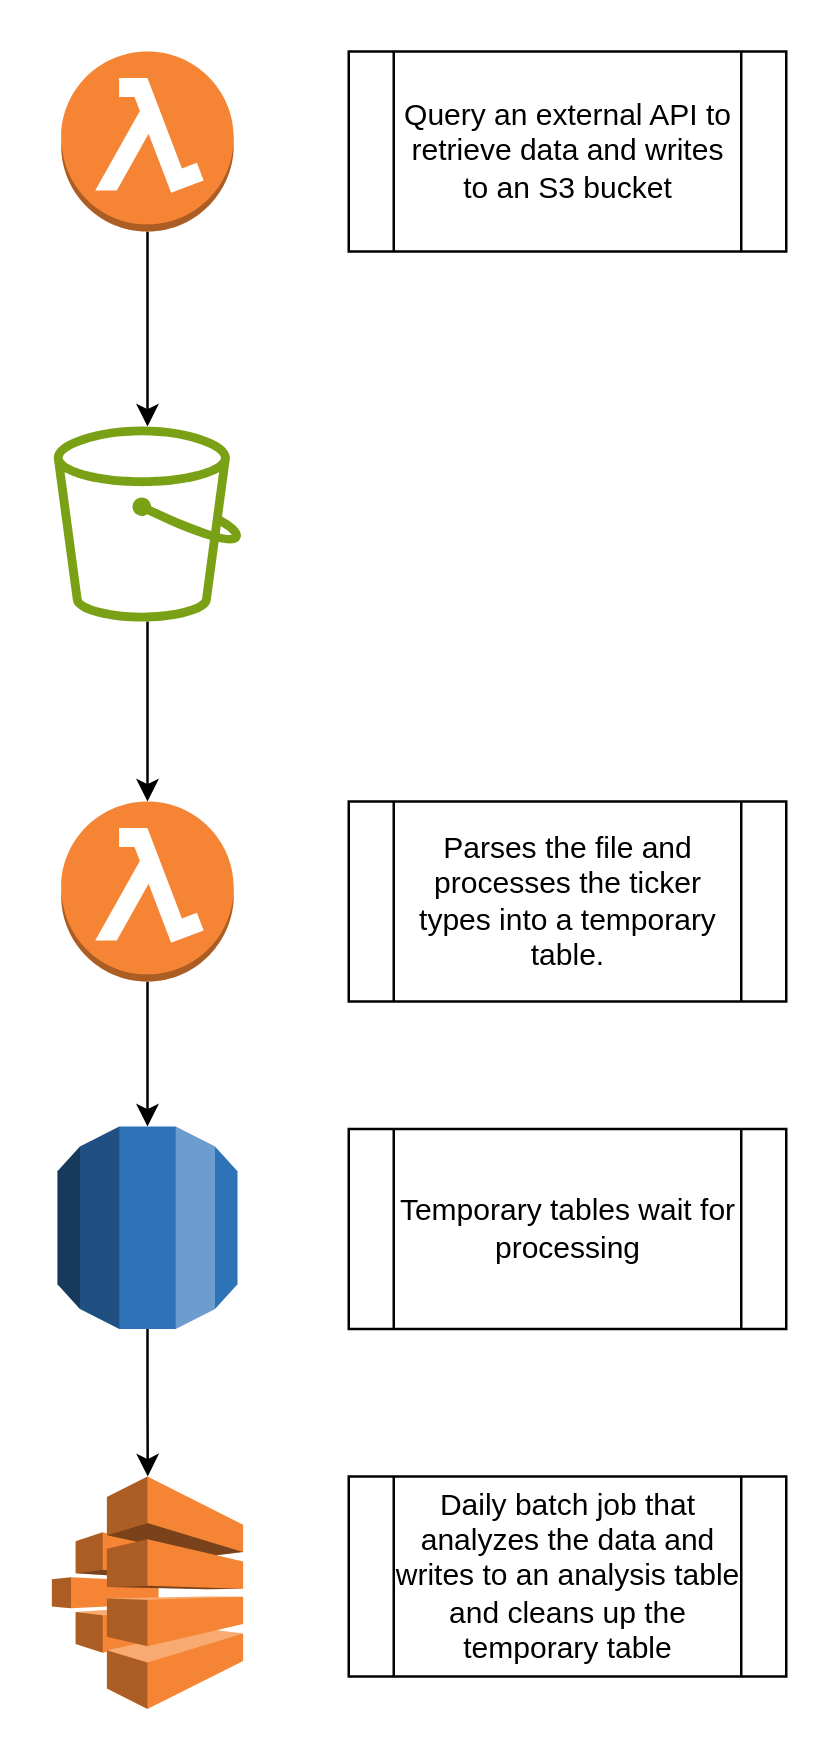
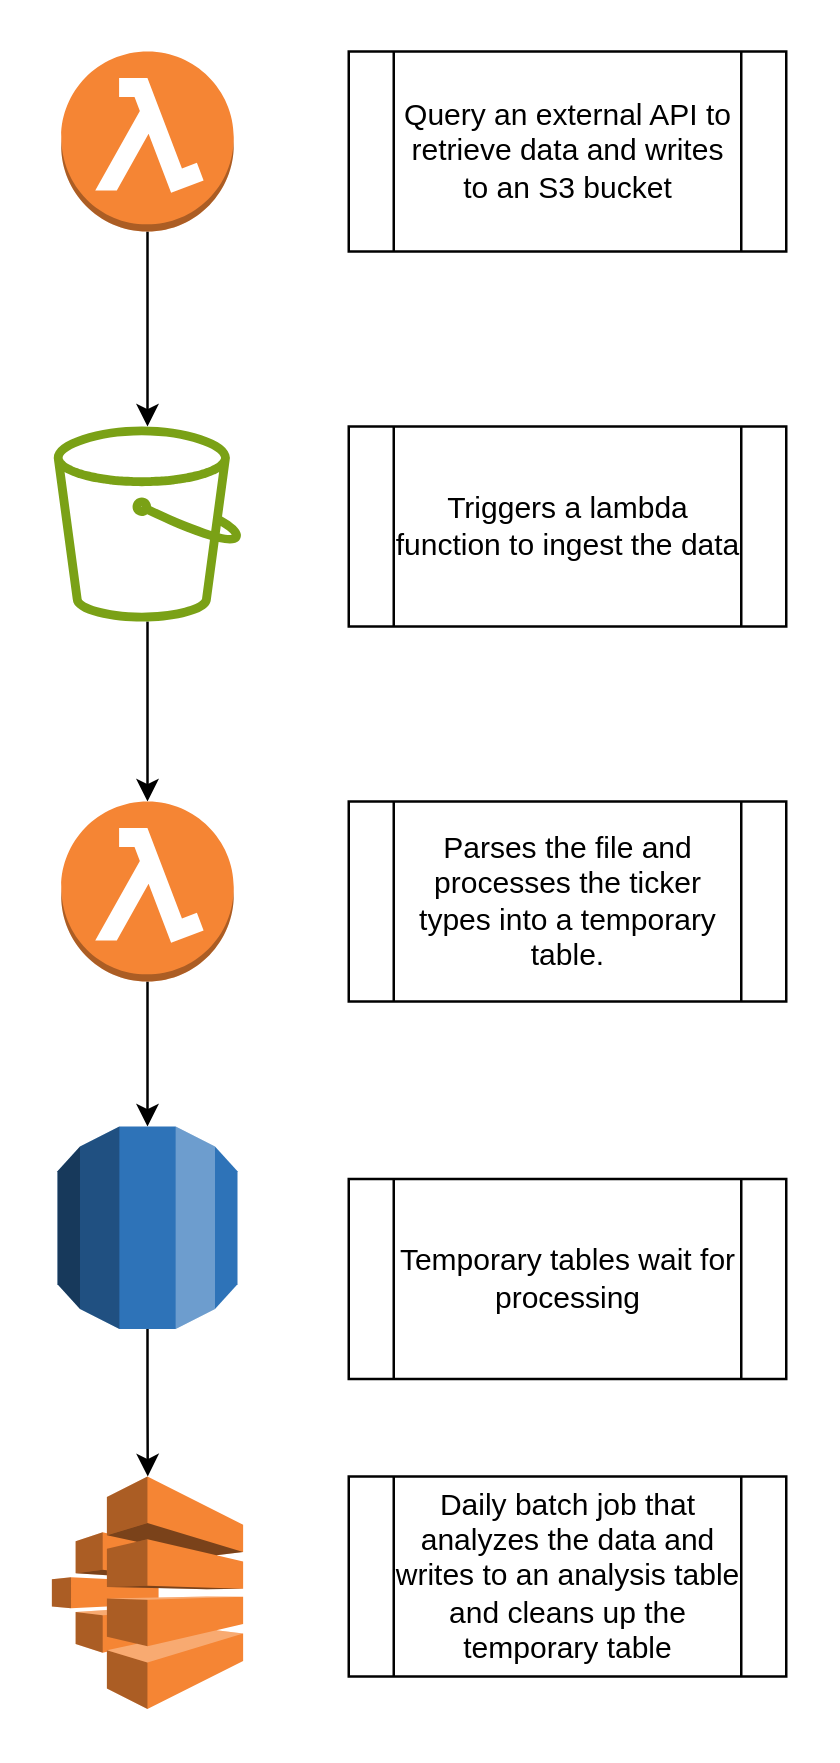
node "Triggers a lambda function to ingest the data": added
node "Temporary tables wait for processing": moved (568, 1229) -> (568, 1279)
